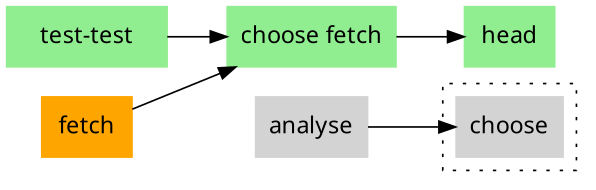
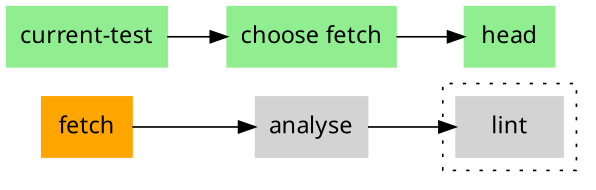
node "test-test": label "test-test" -> "current-test"
edge "fetch" -> "choose fetch": now "fetch" -> "analyse"
node "choose": label "choose" -> "lint"
